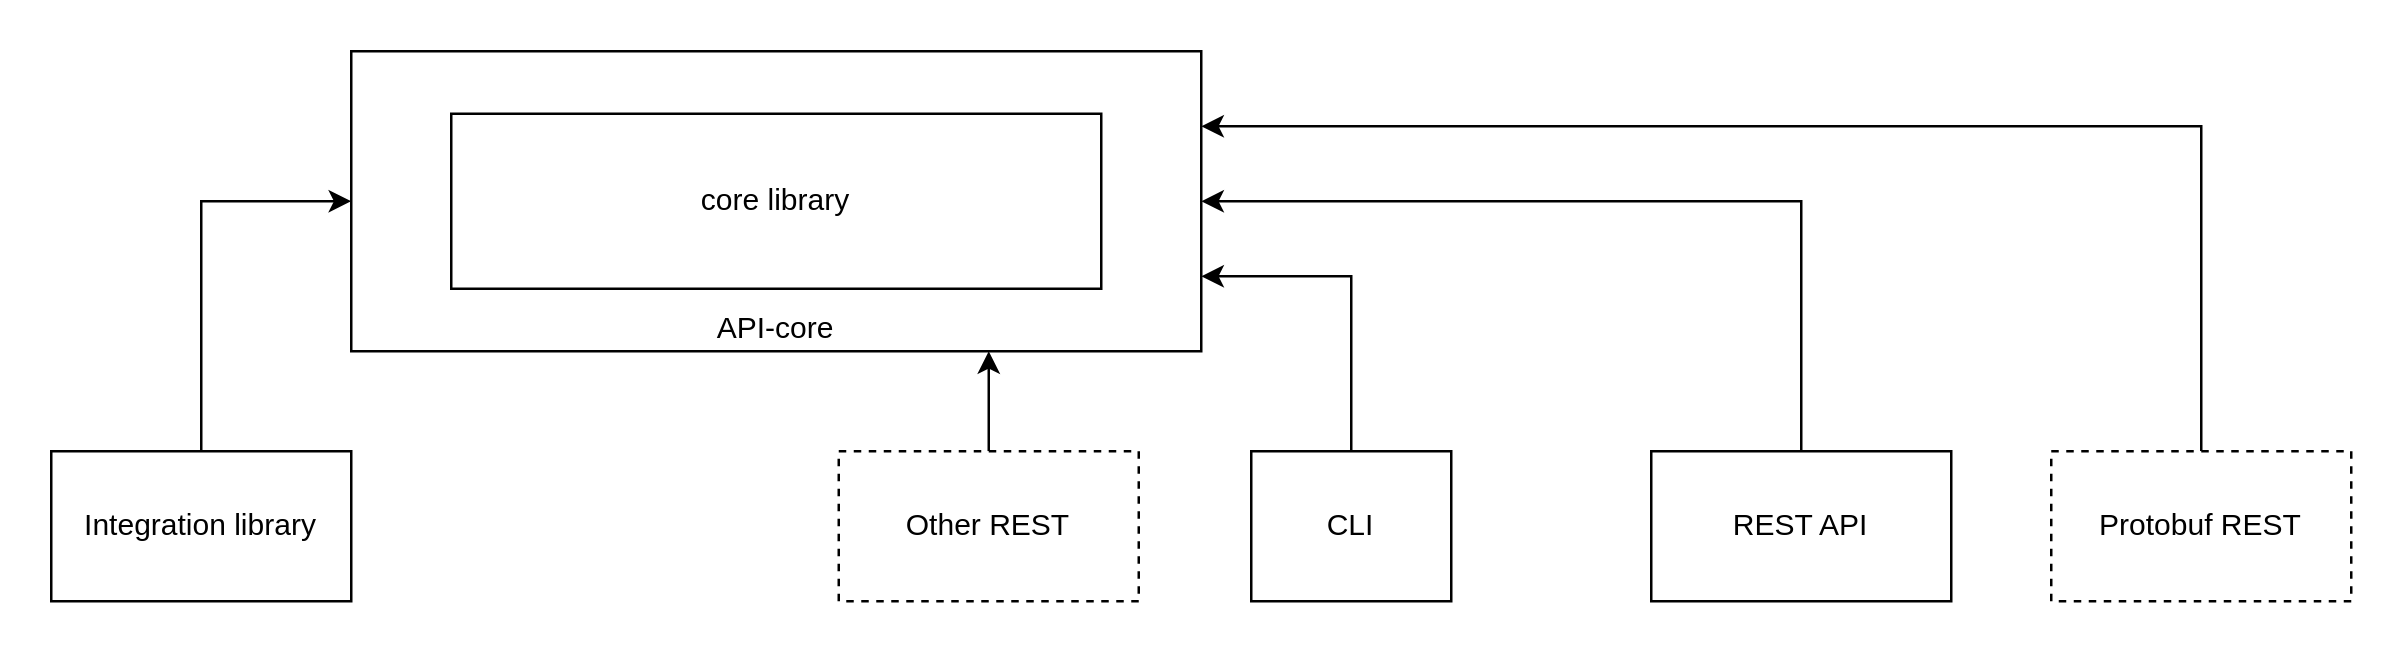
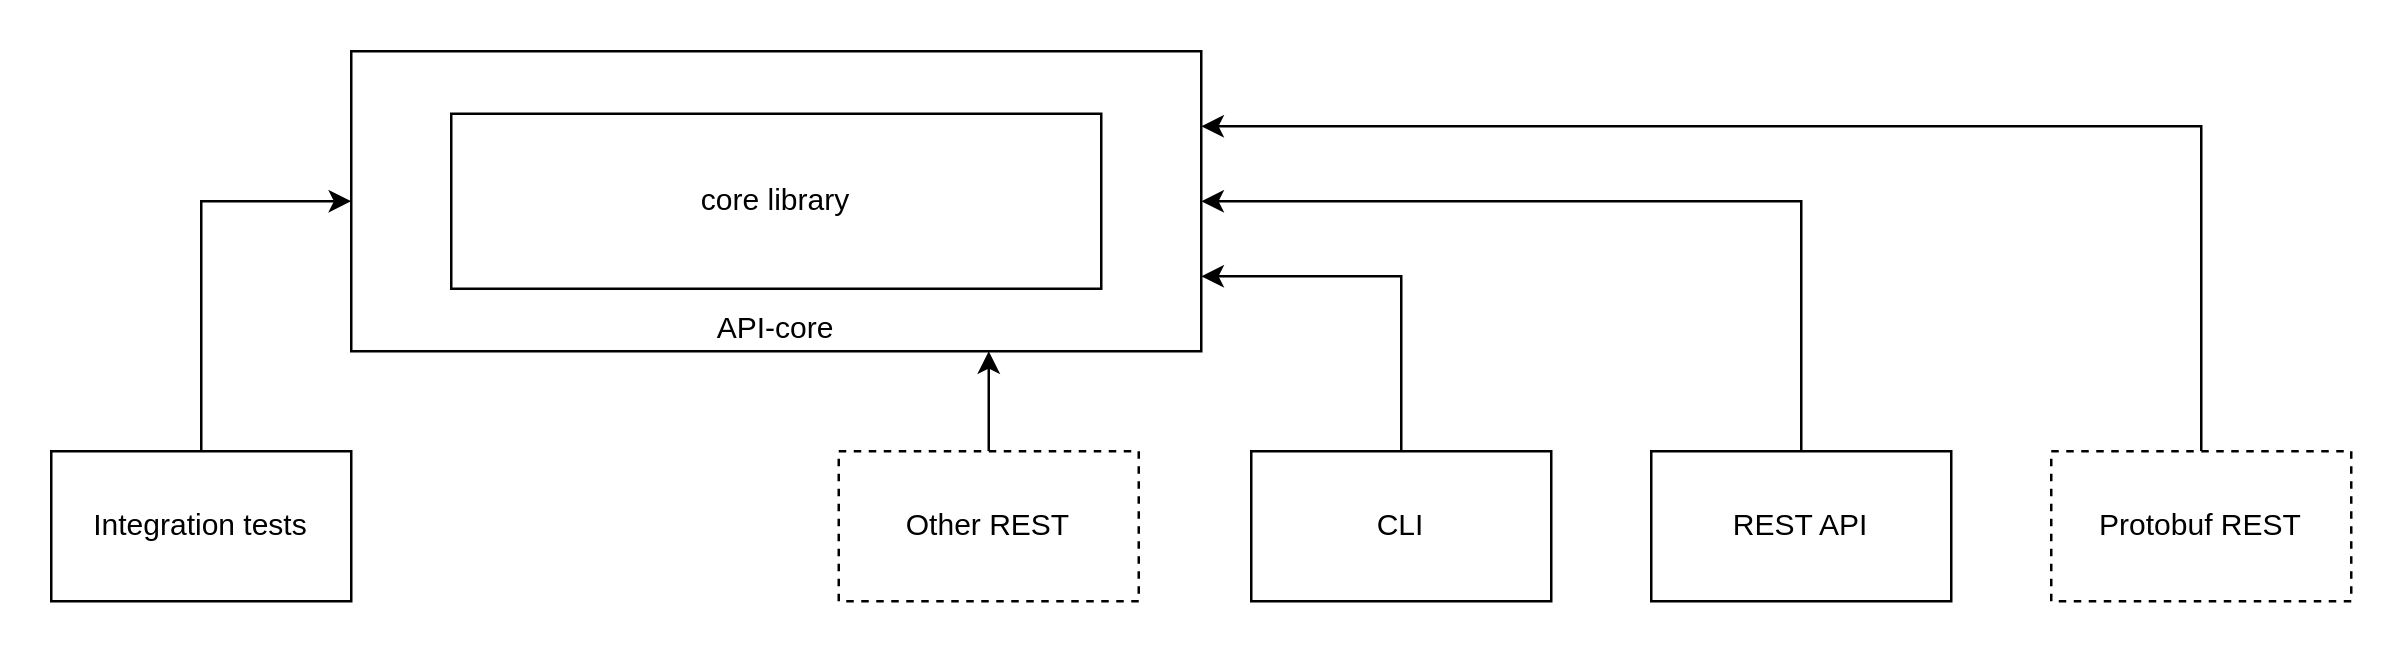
node "Integration library": label "Integration library" -> "Integration tests"
node "CLI": size 200x150 -> 300x150
